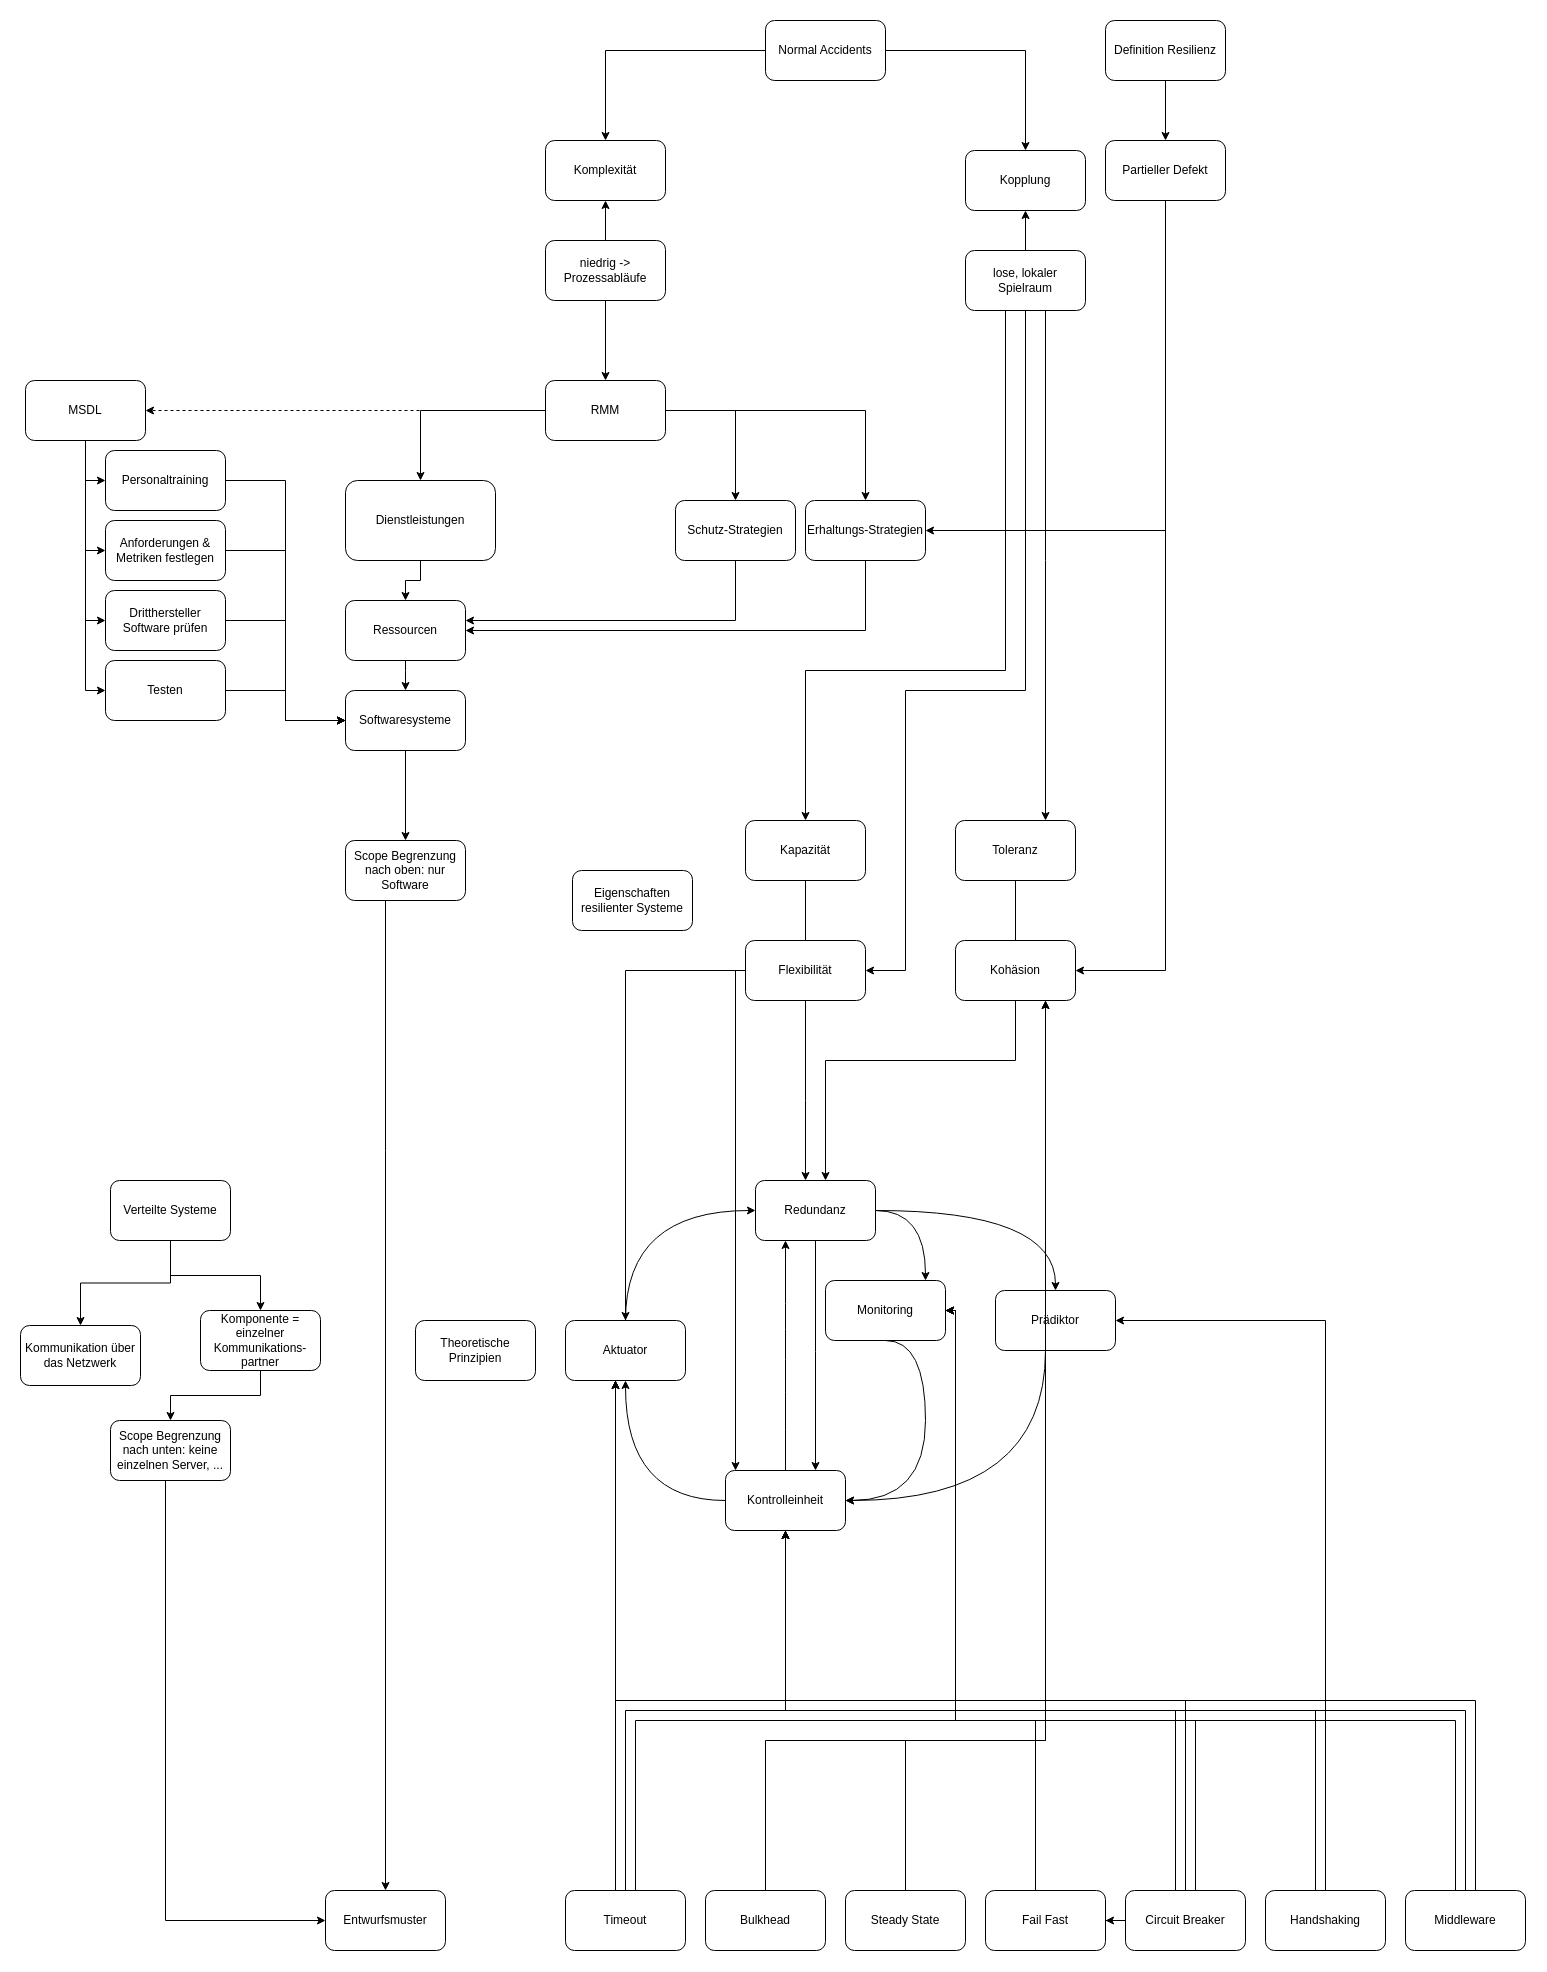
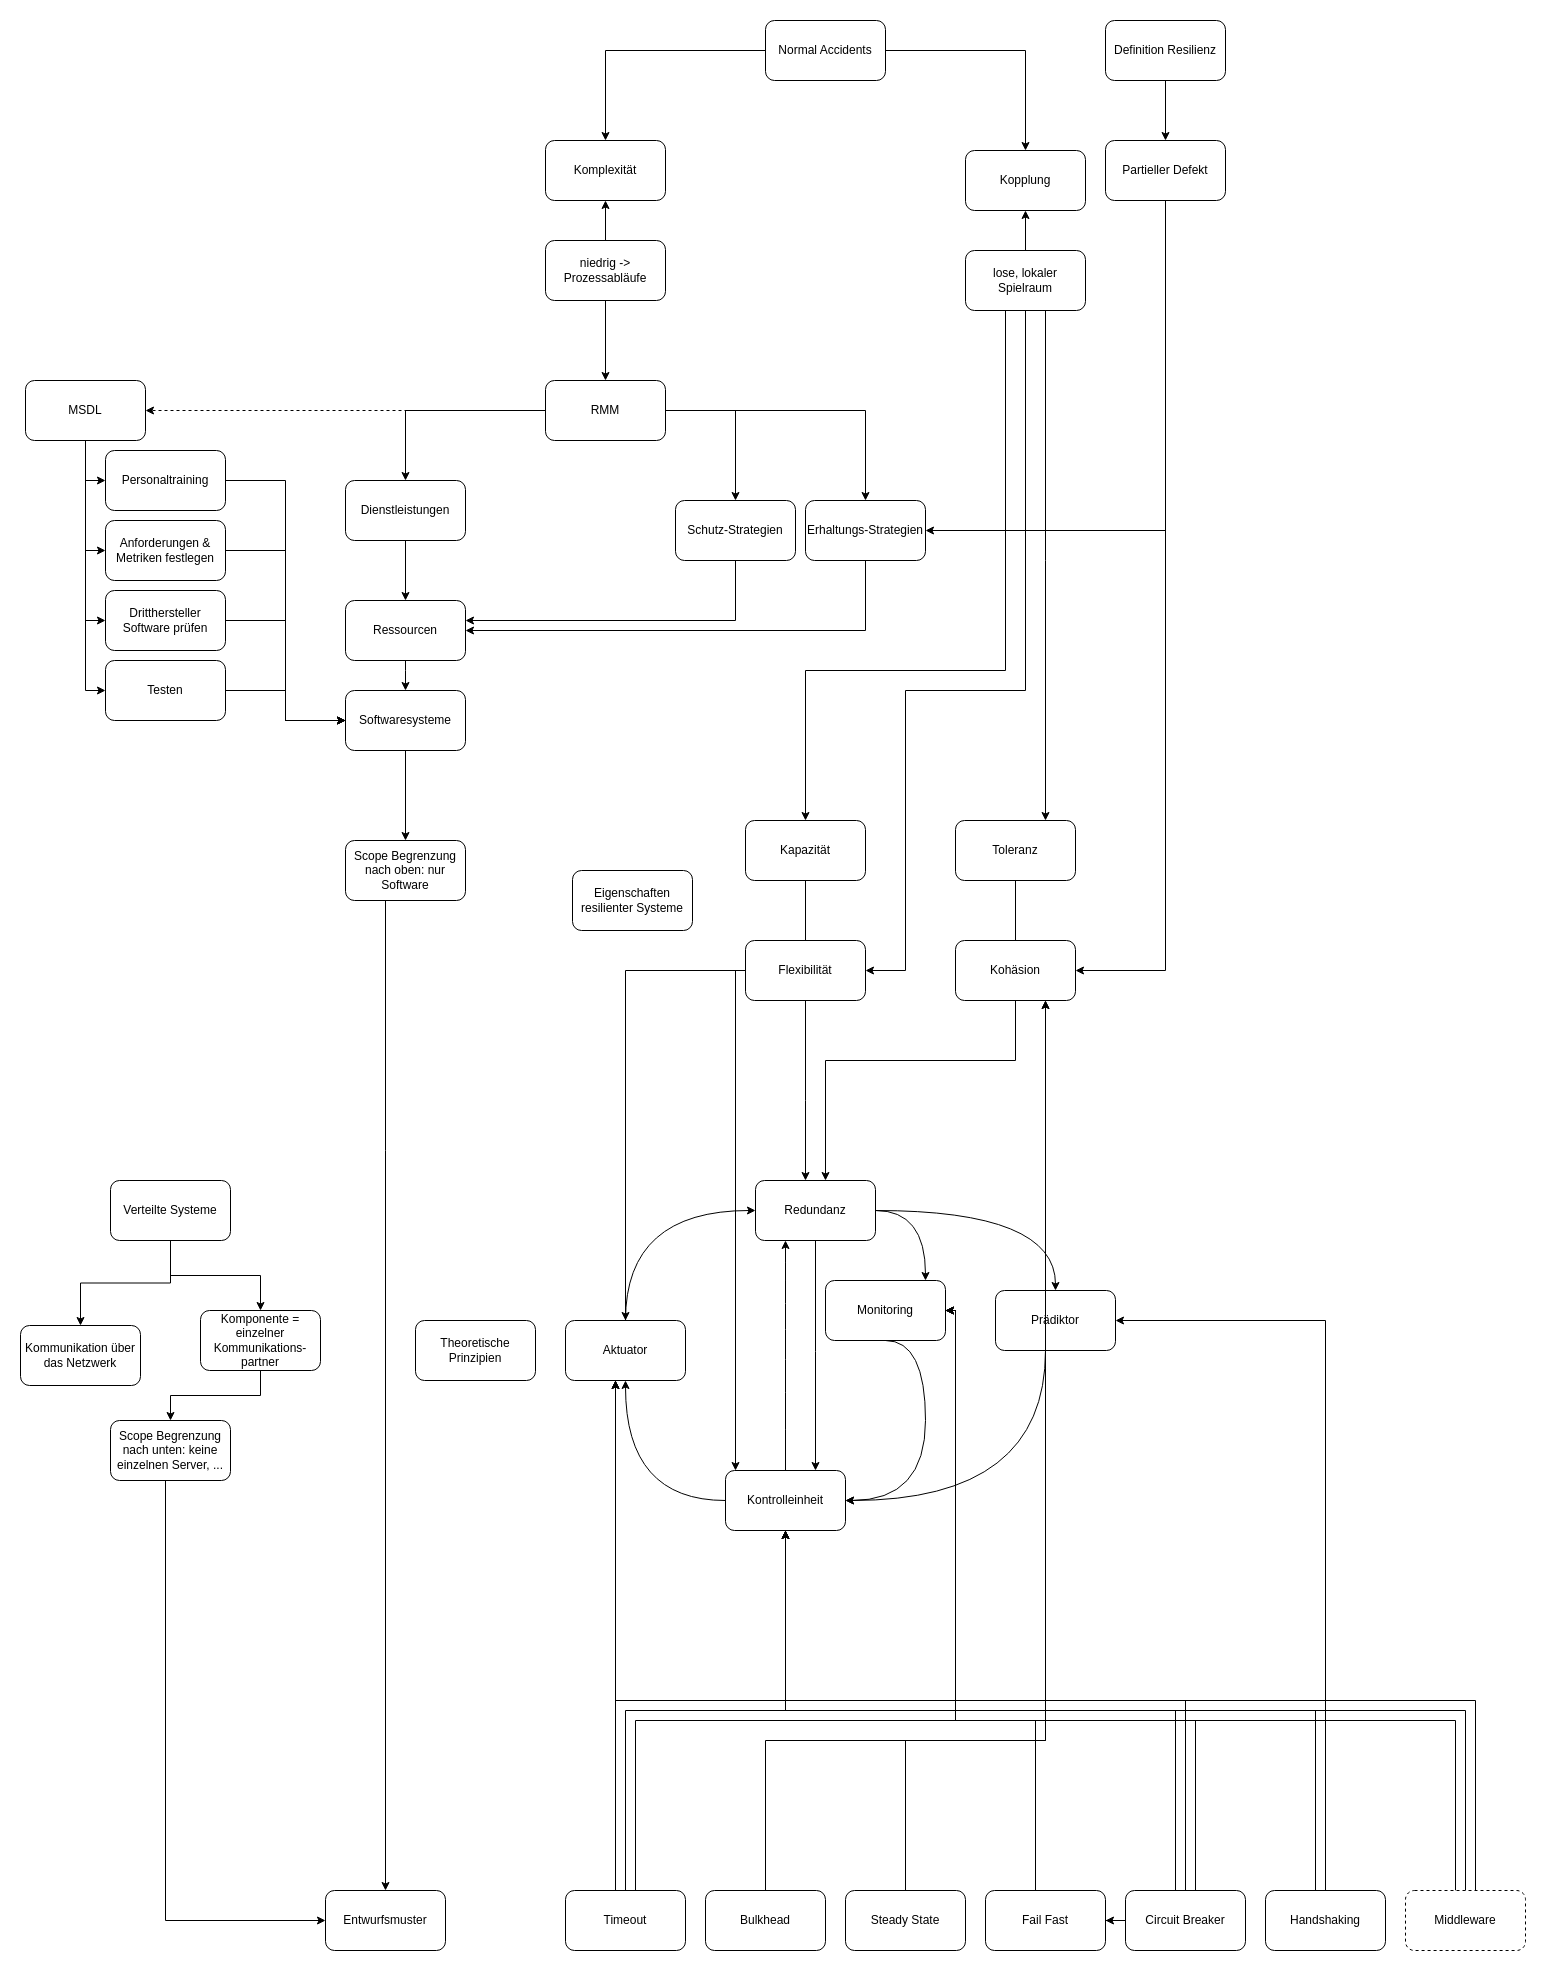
node "Dienstleistungen": size 150x80 -> 120x60
node "Middleware": style solid -> dashed
